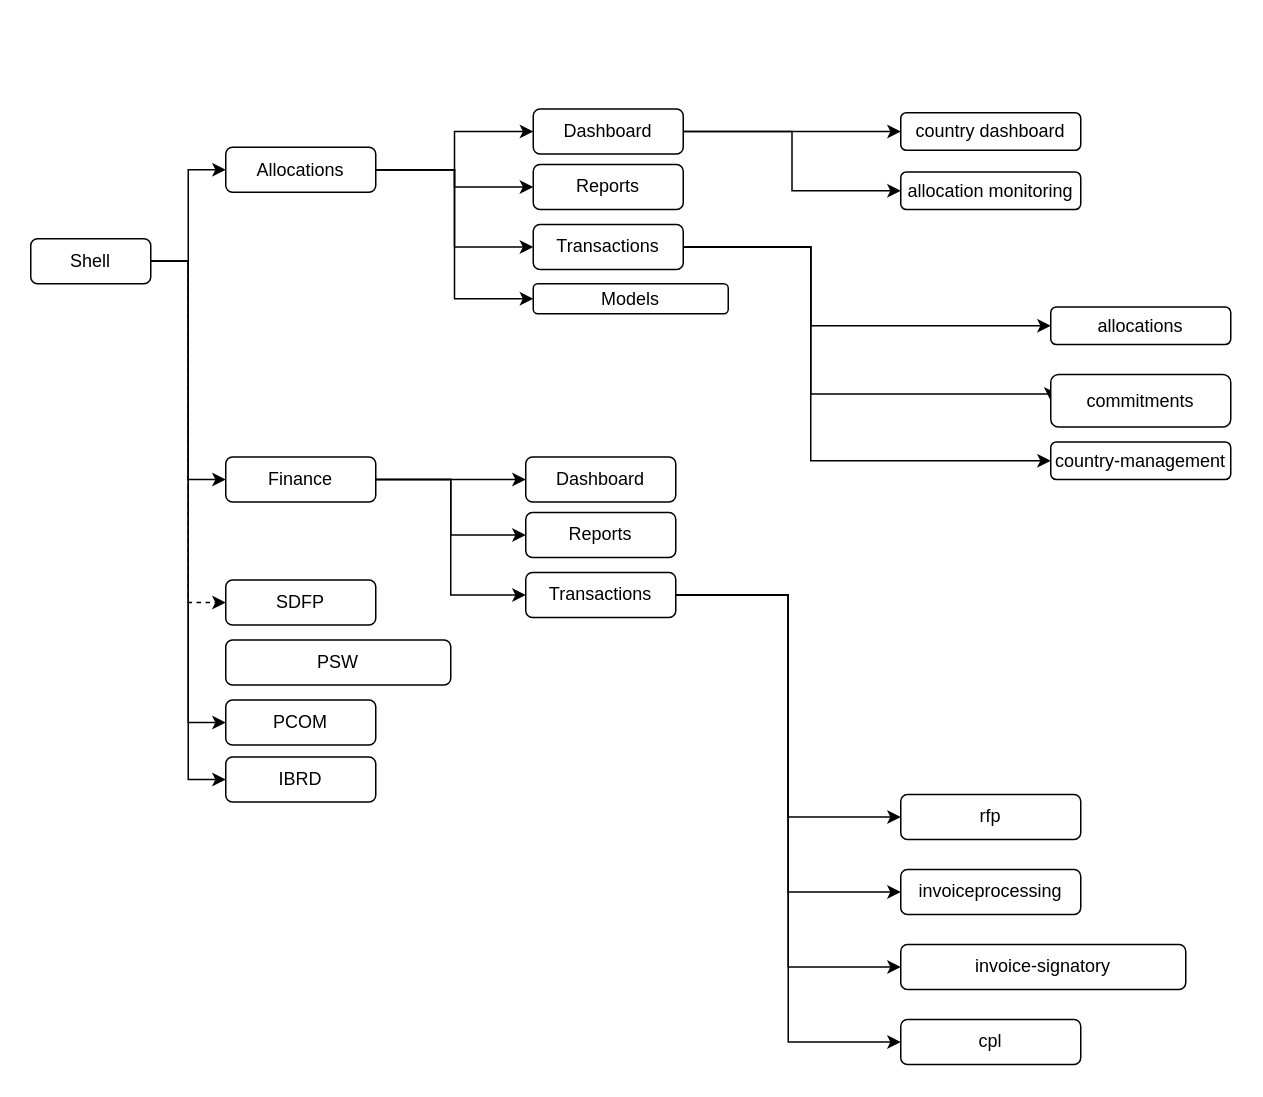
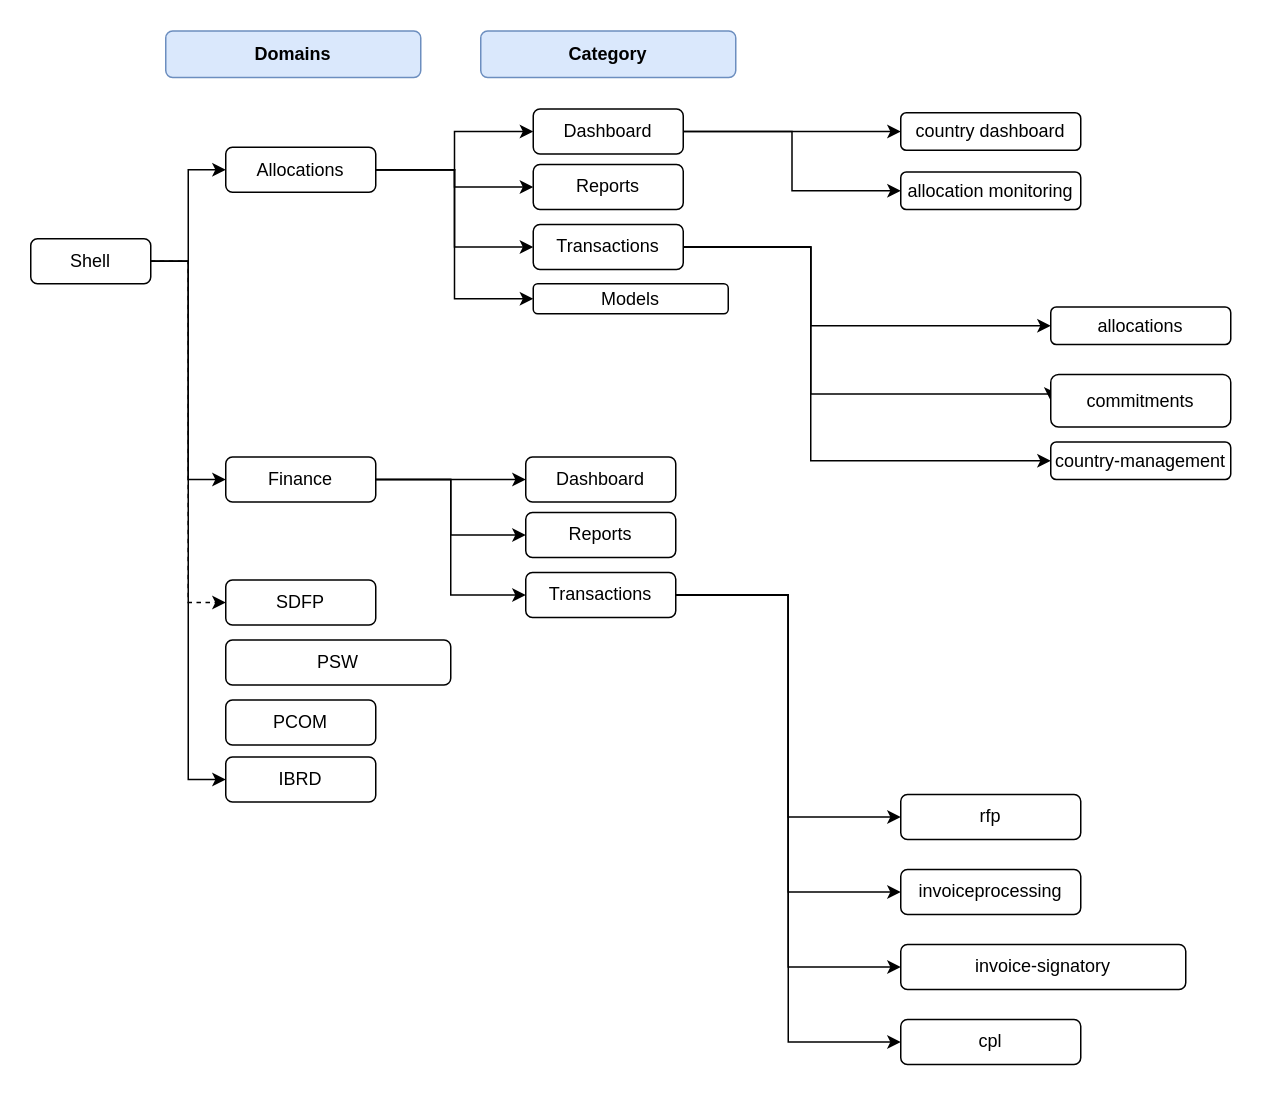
node "Domains": added
node "Category": added
edge "Shell" -> "PCOM": removed
